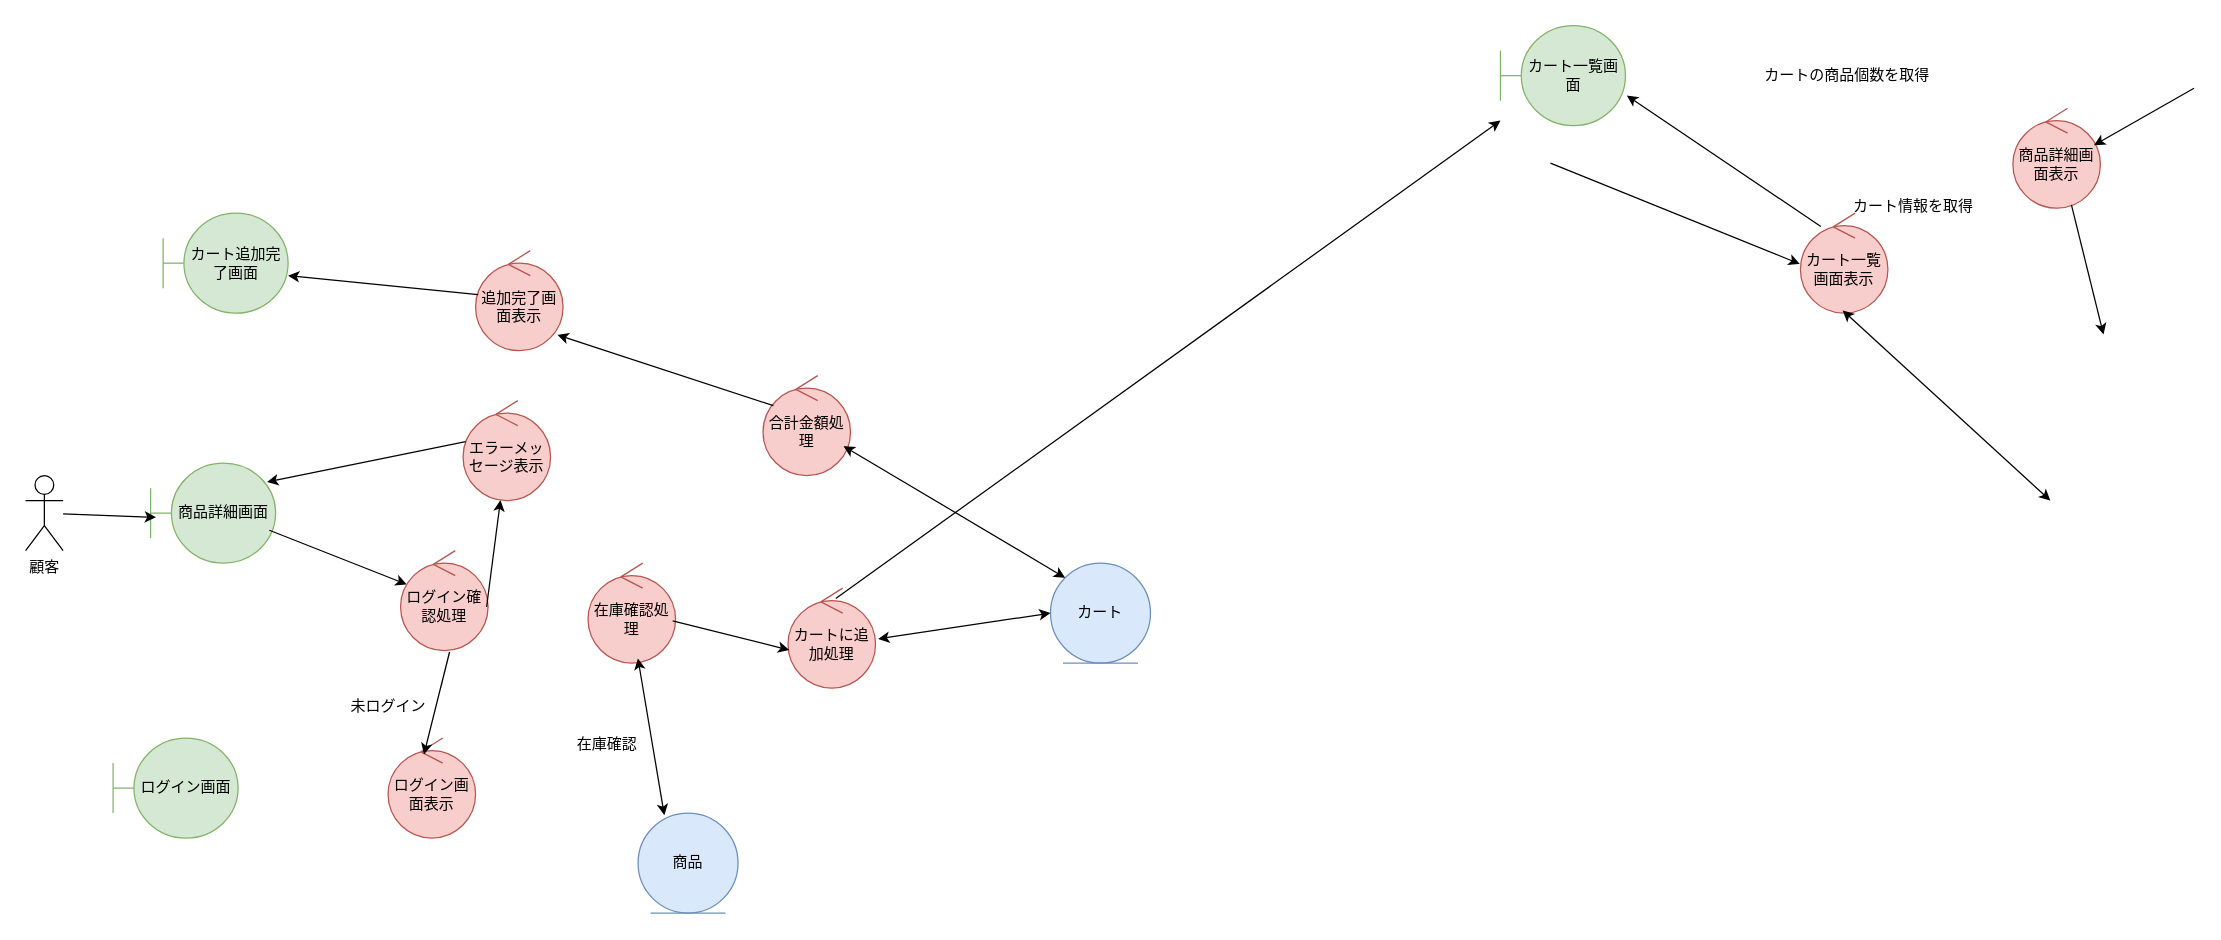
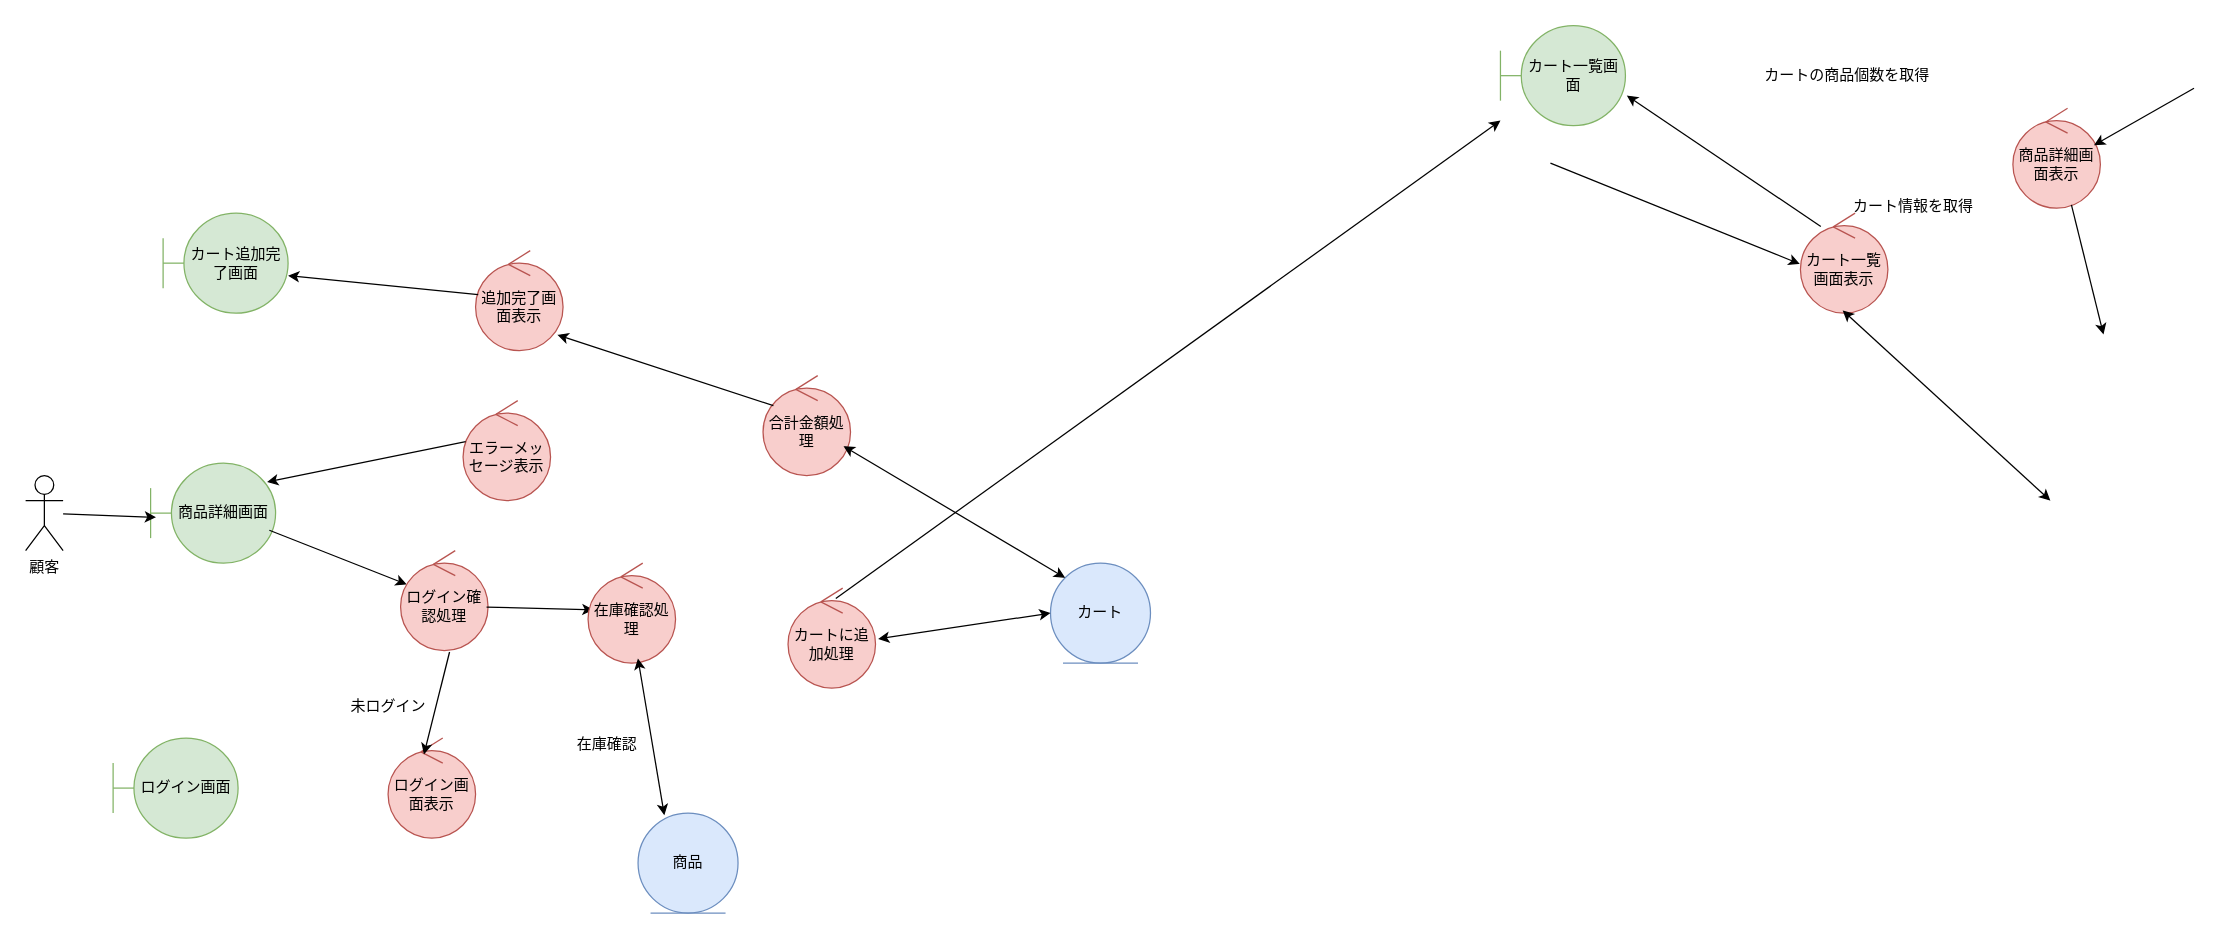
edge "ログイン確認処理" -> "エラーメッセージ表示": now "ログイン確認処理" -> "在庫確認処理"
edge "在庫確認処理" -> "カートに追加処理": removed
